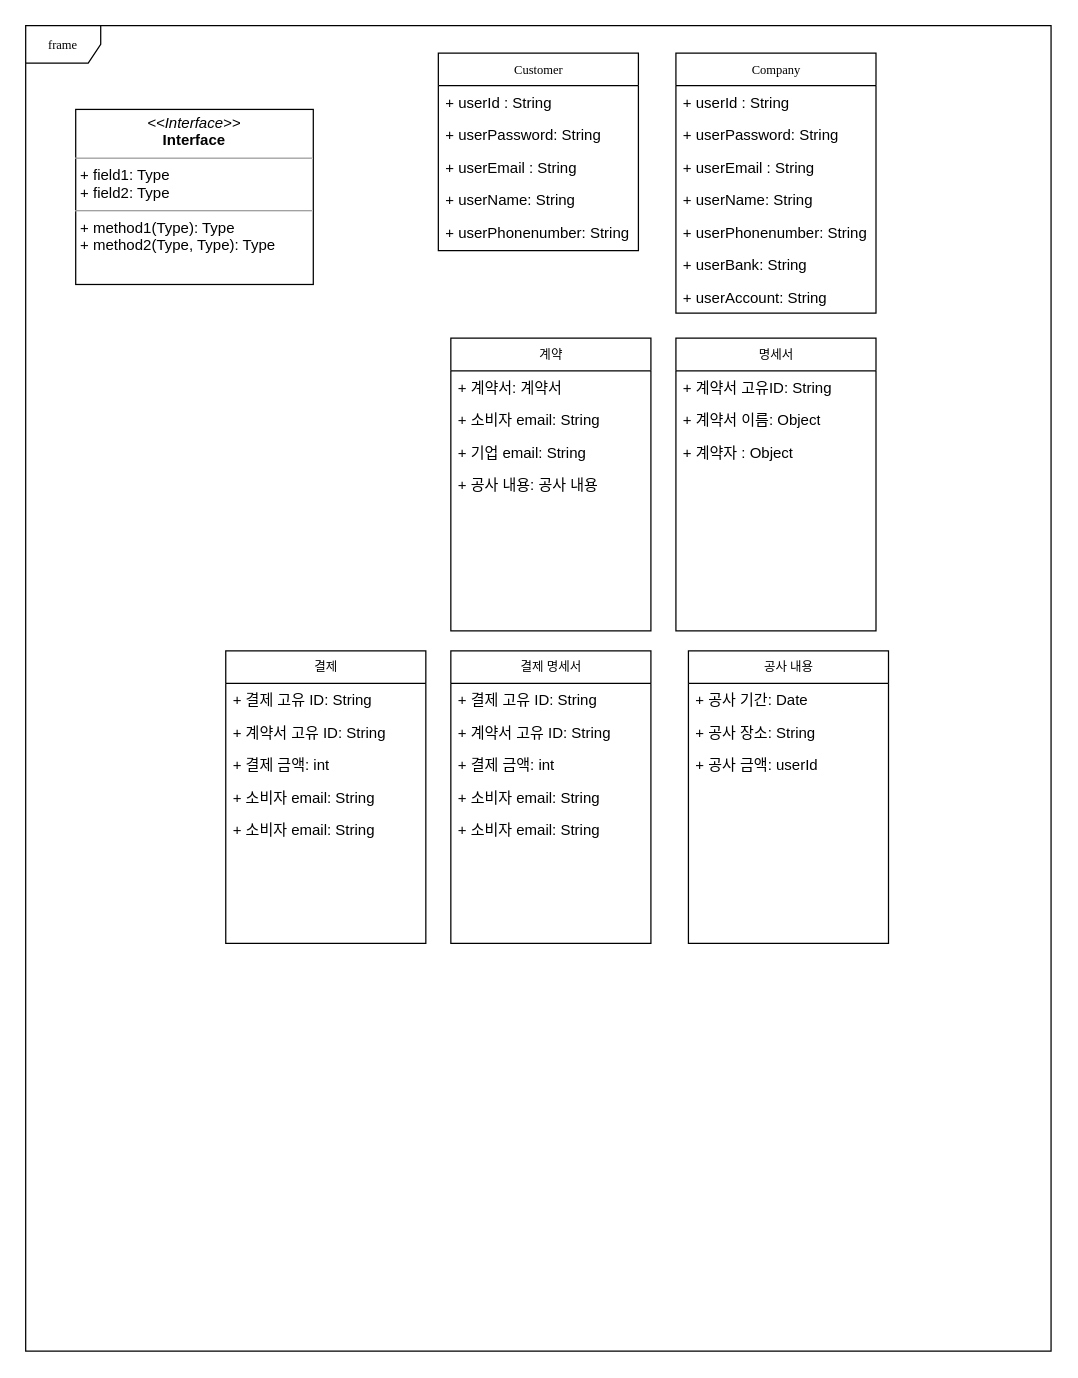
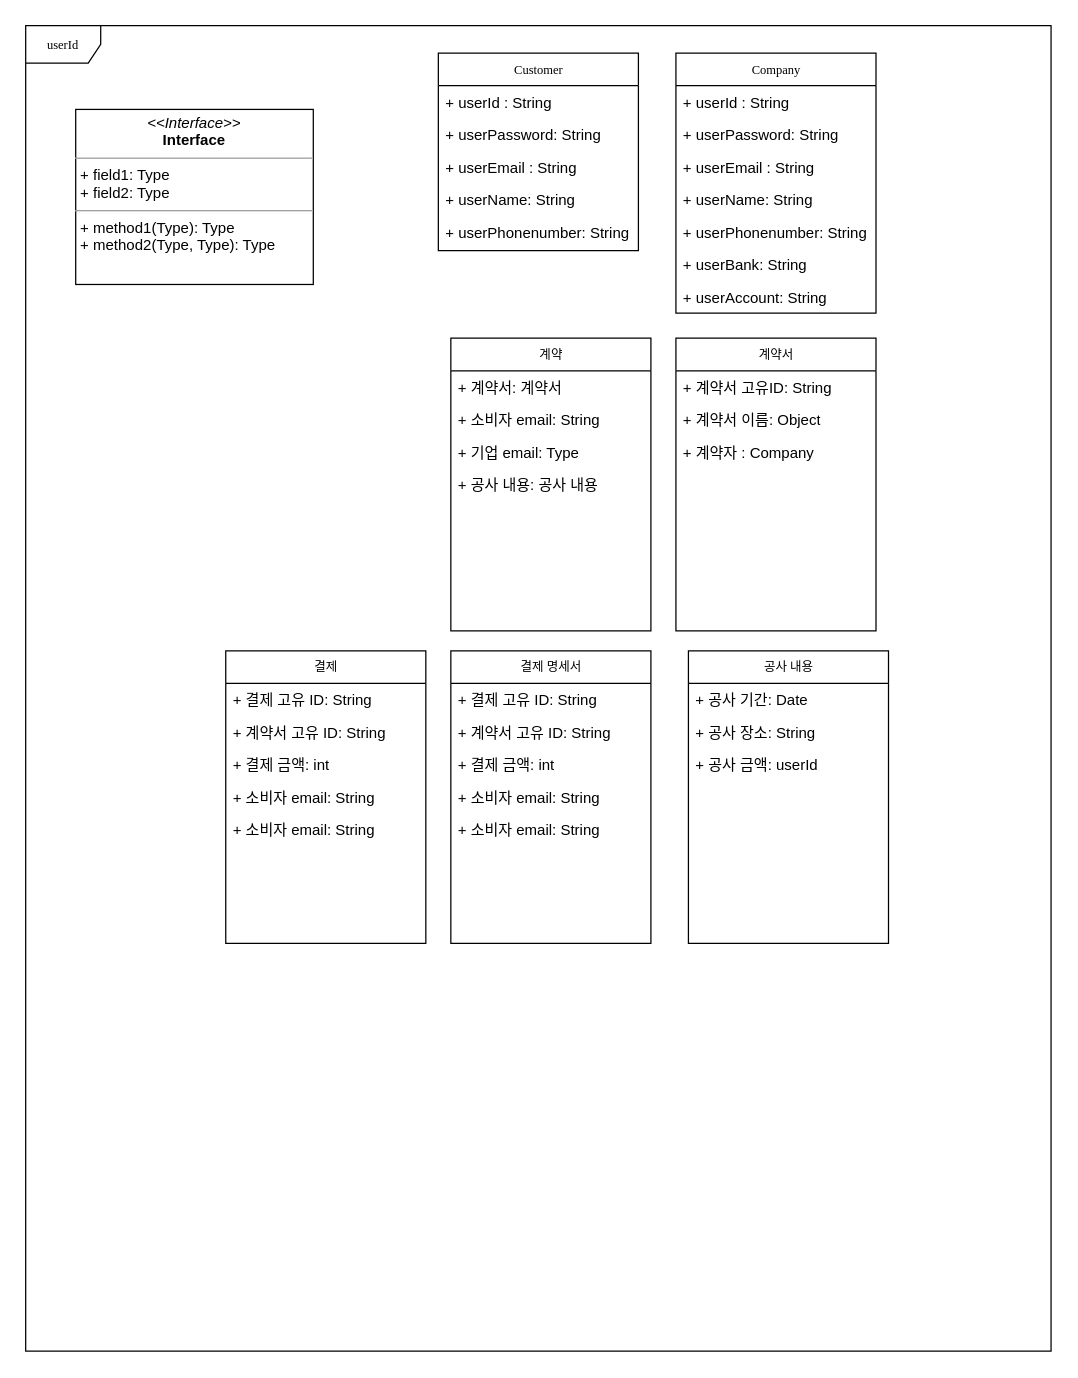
node "frame": label "frame" -> "userId"
node "명세서": label "명세서" -> "계약서"
node "+ 기업 email: String": label "+ 기업 email: String" -> "+ 기업 email: Type"
node "+ 계약자 : Object": label "+ 계약자 : Object" -> "+ 계약자 : Company"
